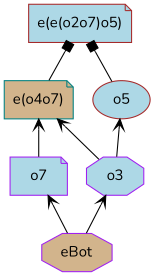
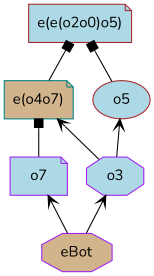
node "e(e(o2o7)o5)": label "e(e(o2o7)o5)" -> "e(e(o2o0)o5)"
edge "o7" -> "e(o4o7)": arrowhead vee -> box
